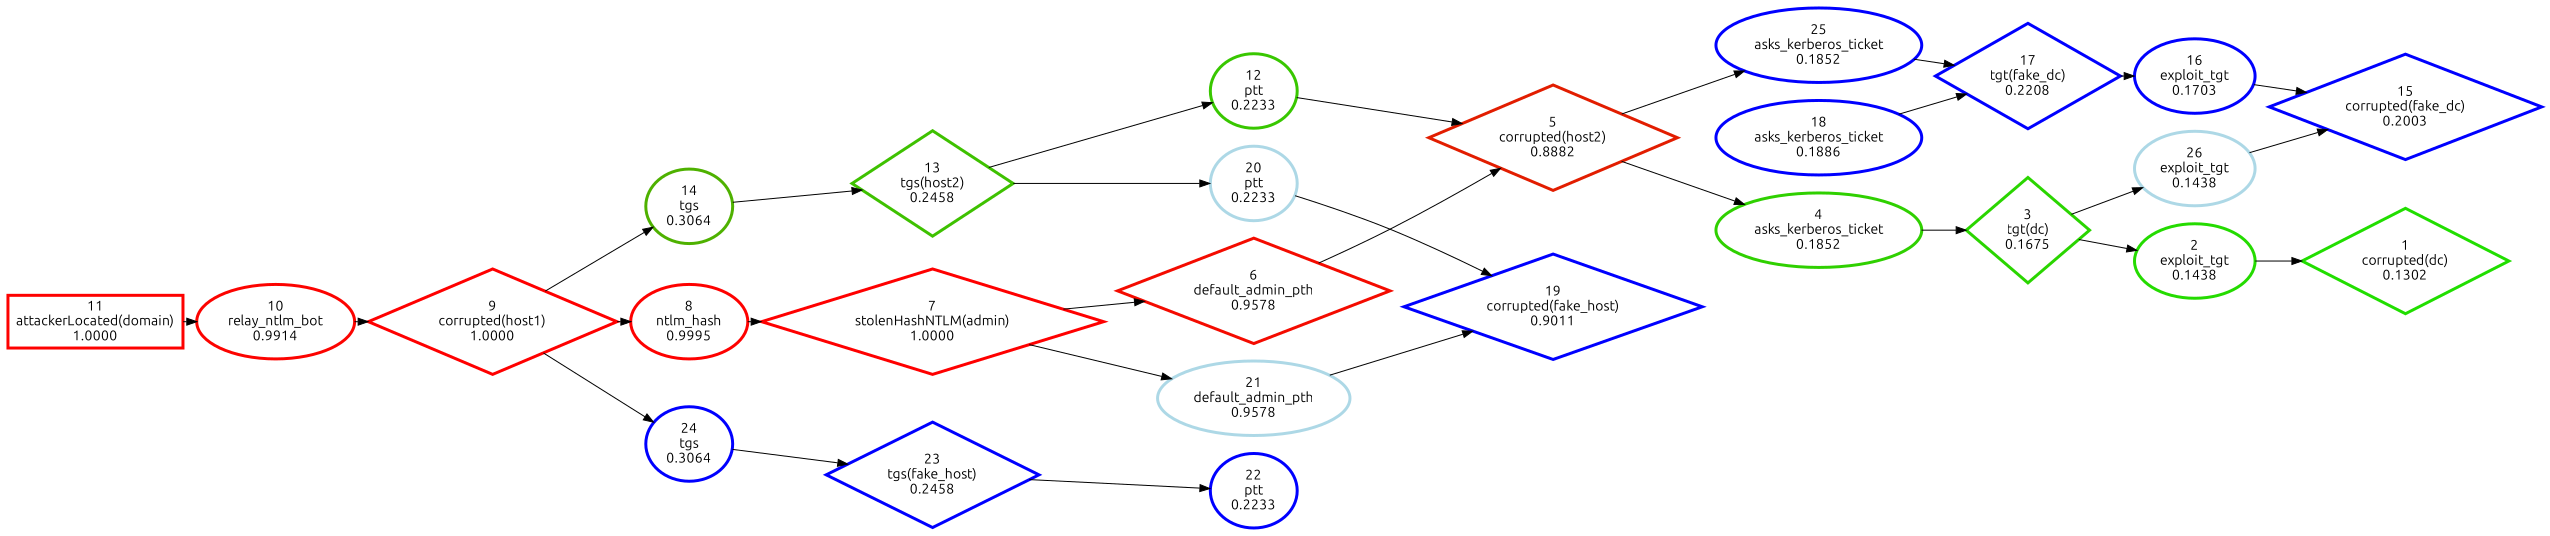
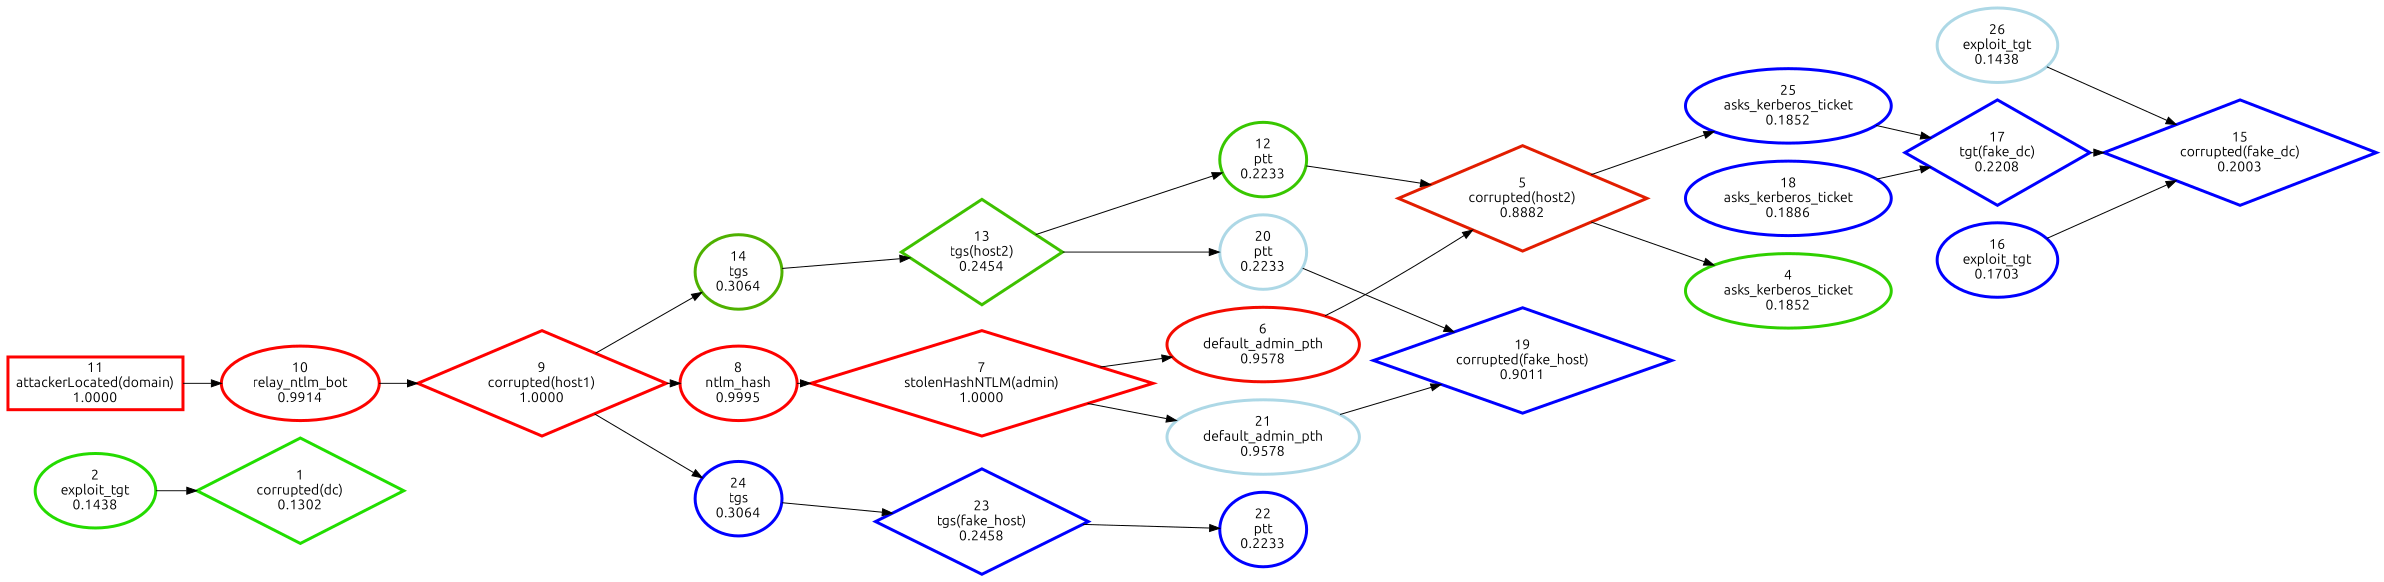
edge "17 tgt(fake_dc) 0.2208" -> "16 exploit_tgt 0.1703": now "17 tgt(fake_dc) 0.2208" -> "15 corrupted(fake_dc) 0.2003"
node "13 tgs(host2) 0.2458": label "13 tgs(host2) 0.2458" -> "13 tgs(host2) 0.2454"
node "3 tgt(dc) 0.1675": removed
node "6 default_admin_pth 0.9578": shape diamond -> ellipse
